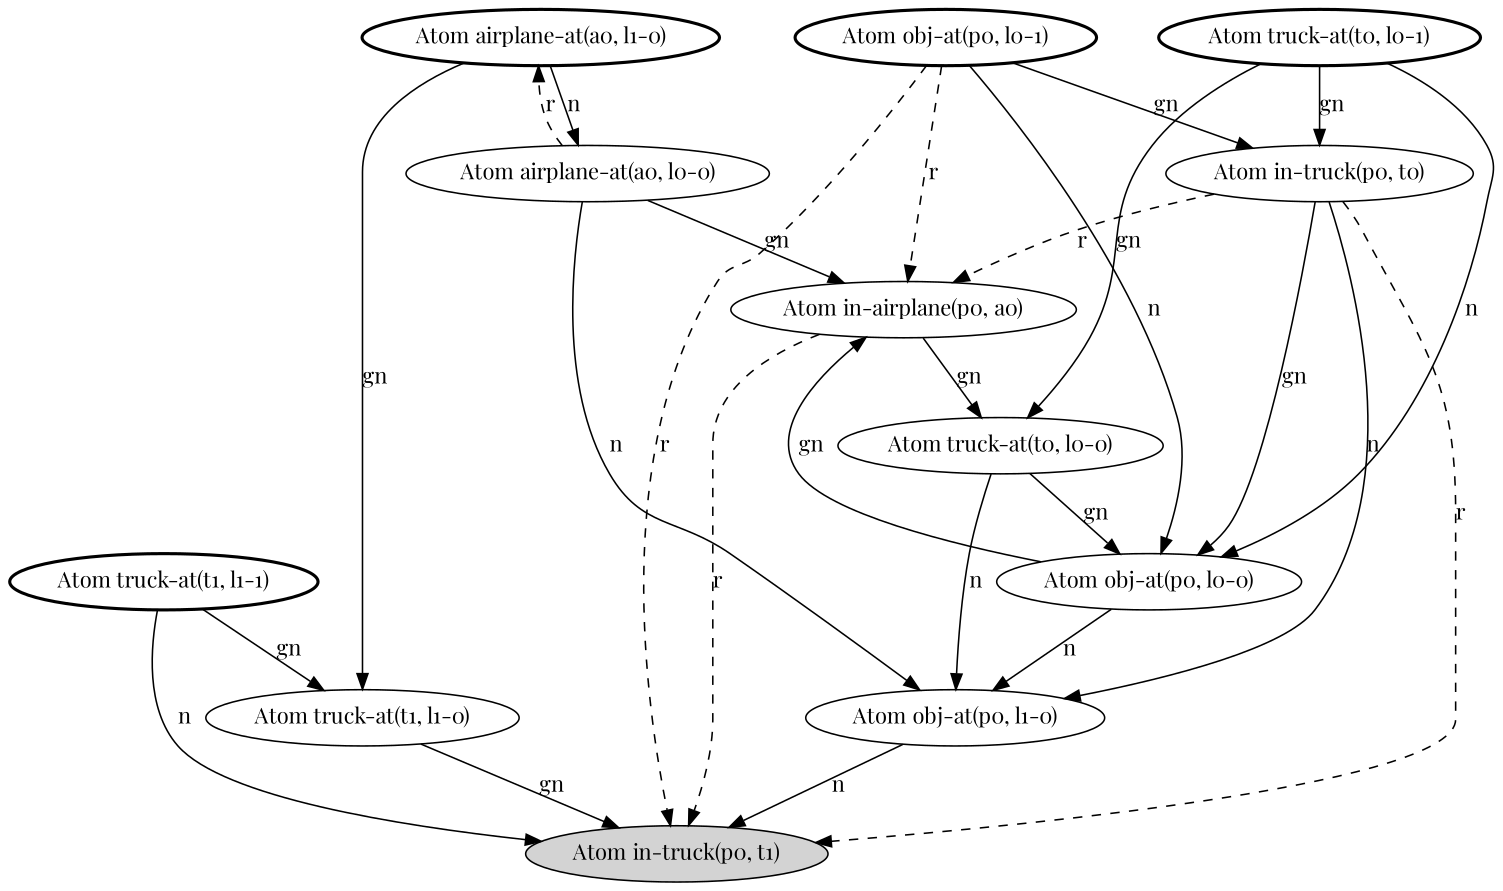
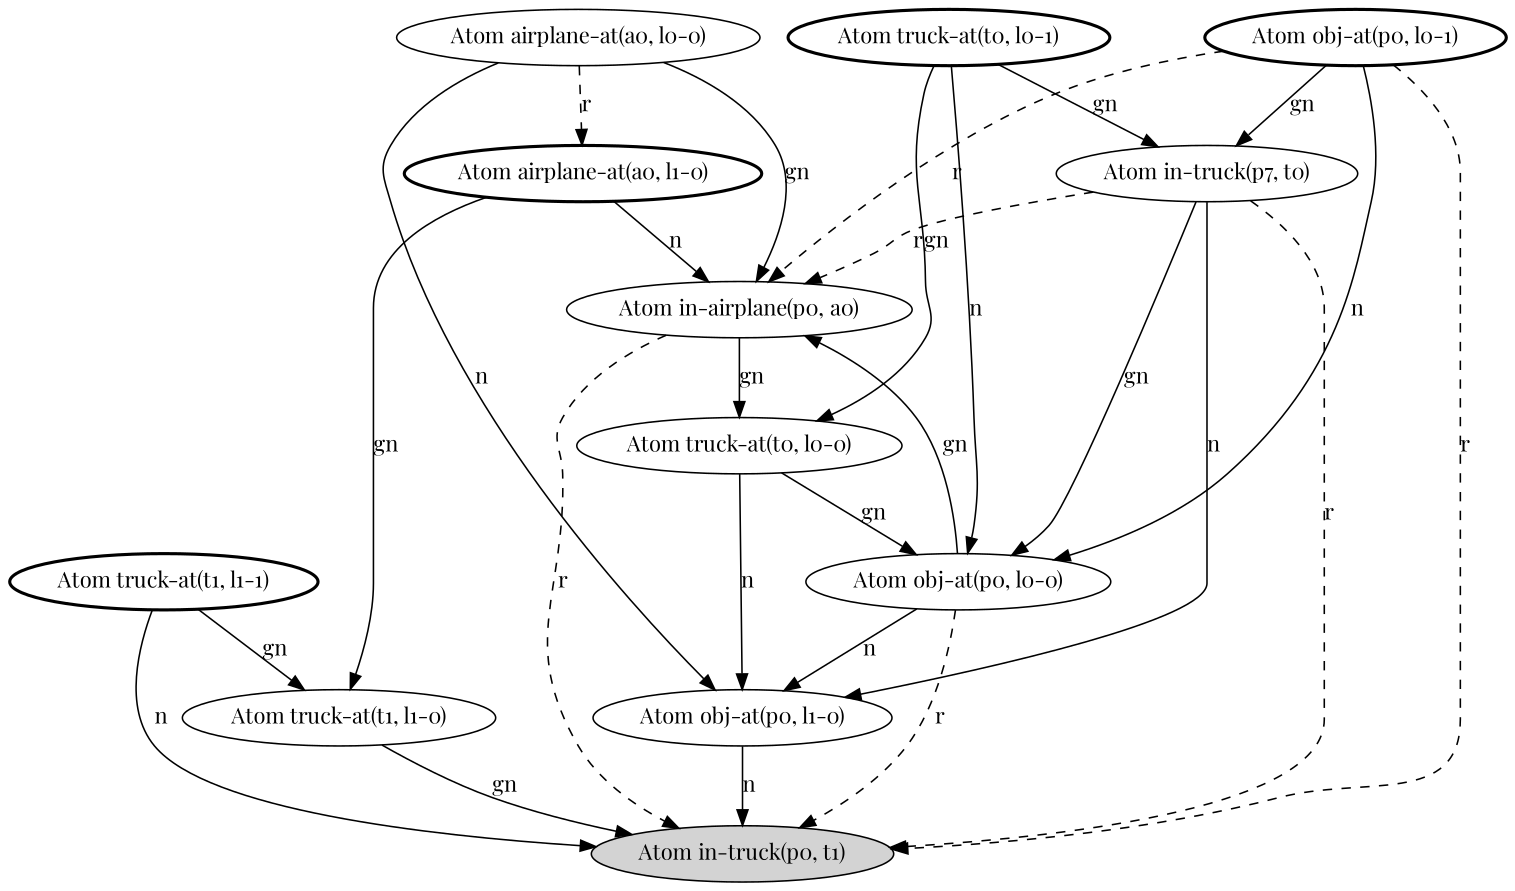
edge "Atom airplane-at(a0, l1-0)" -> "Atom airplane-at(a0, l0-0)": now "Atom airplane-at(a0, l1-0)" -> "Atom in-airplane(p0, a0)"
node "Atom in-truck(p0, t0)": label "Atom in-truck(p0, t0)" -> "Atom in-truck(p7, t0)"
edge "Atom obj-at(p0, l0-0)" -> "Atom in-truck(p0, t1)": added, label "r"
